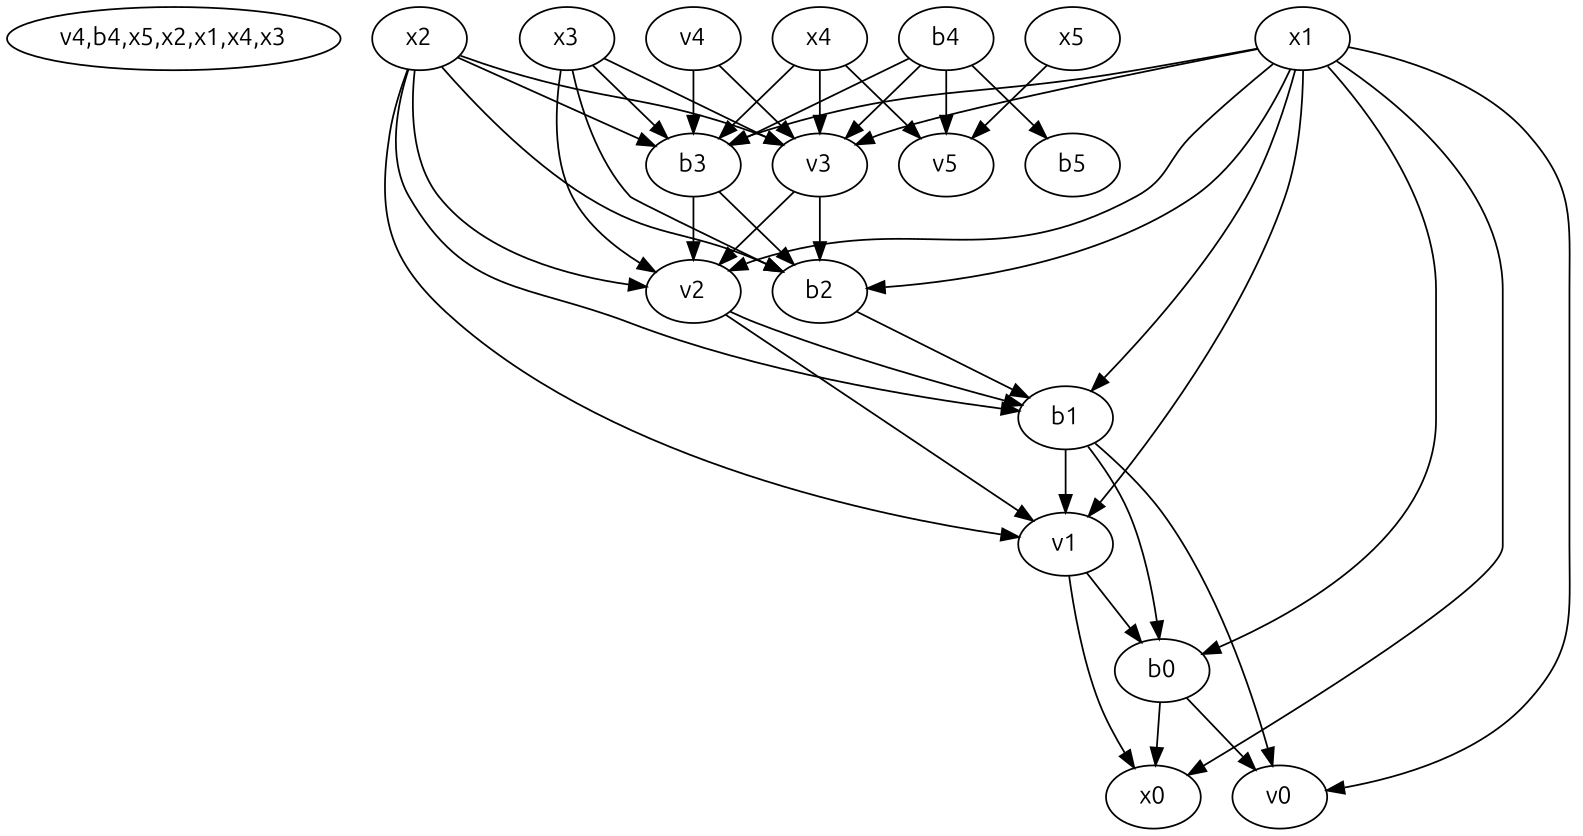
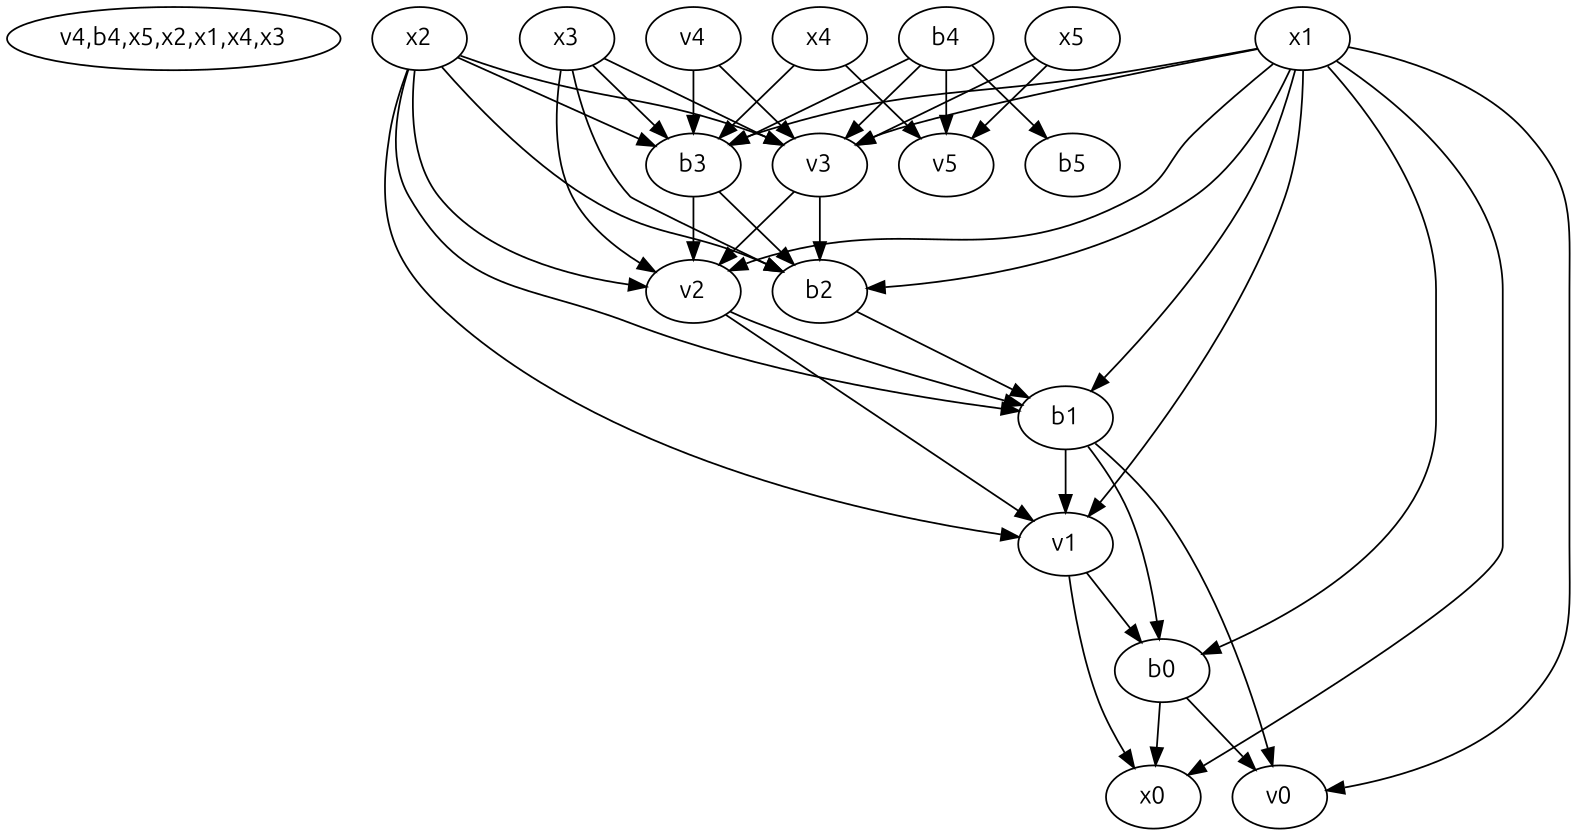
edge "x4" -> "v3": now "x5" -> "v3"
